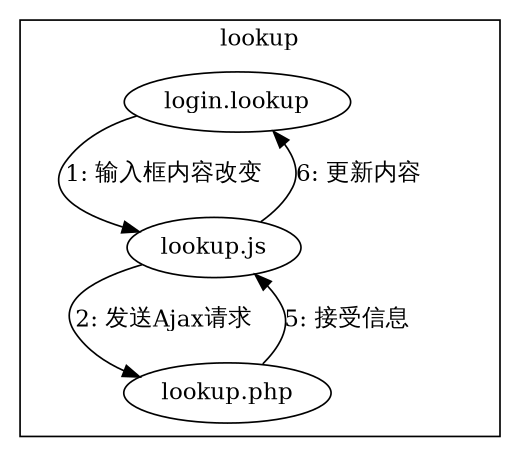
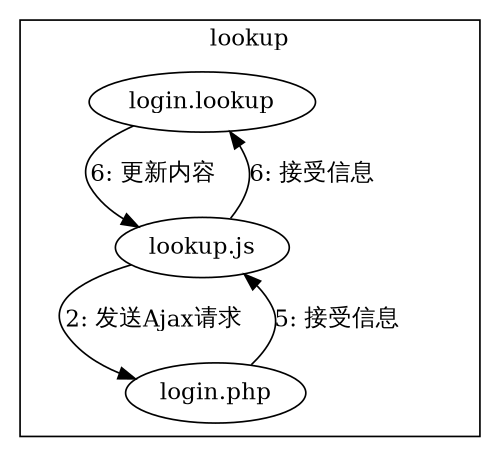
edge "login.lookup" -> "lookup.js": label "1: 输入框内容改变    " -> "6: 更新内容    "
edge "lookup.js" -> "login.lookup": label "6: 更新内容    " -> "6: 接受信息    "
node "lookup.php": label "lookup.php" -> "login.php"
